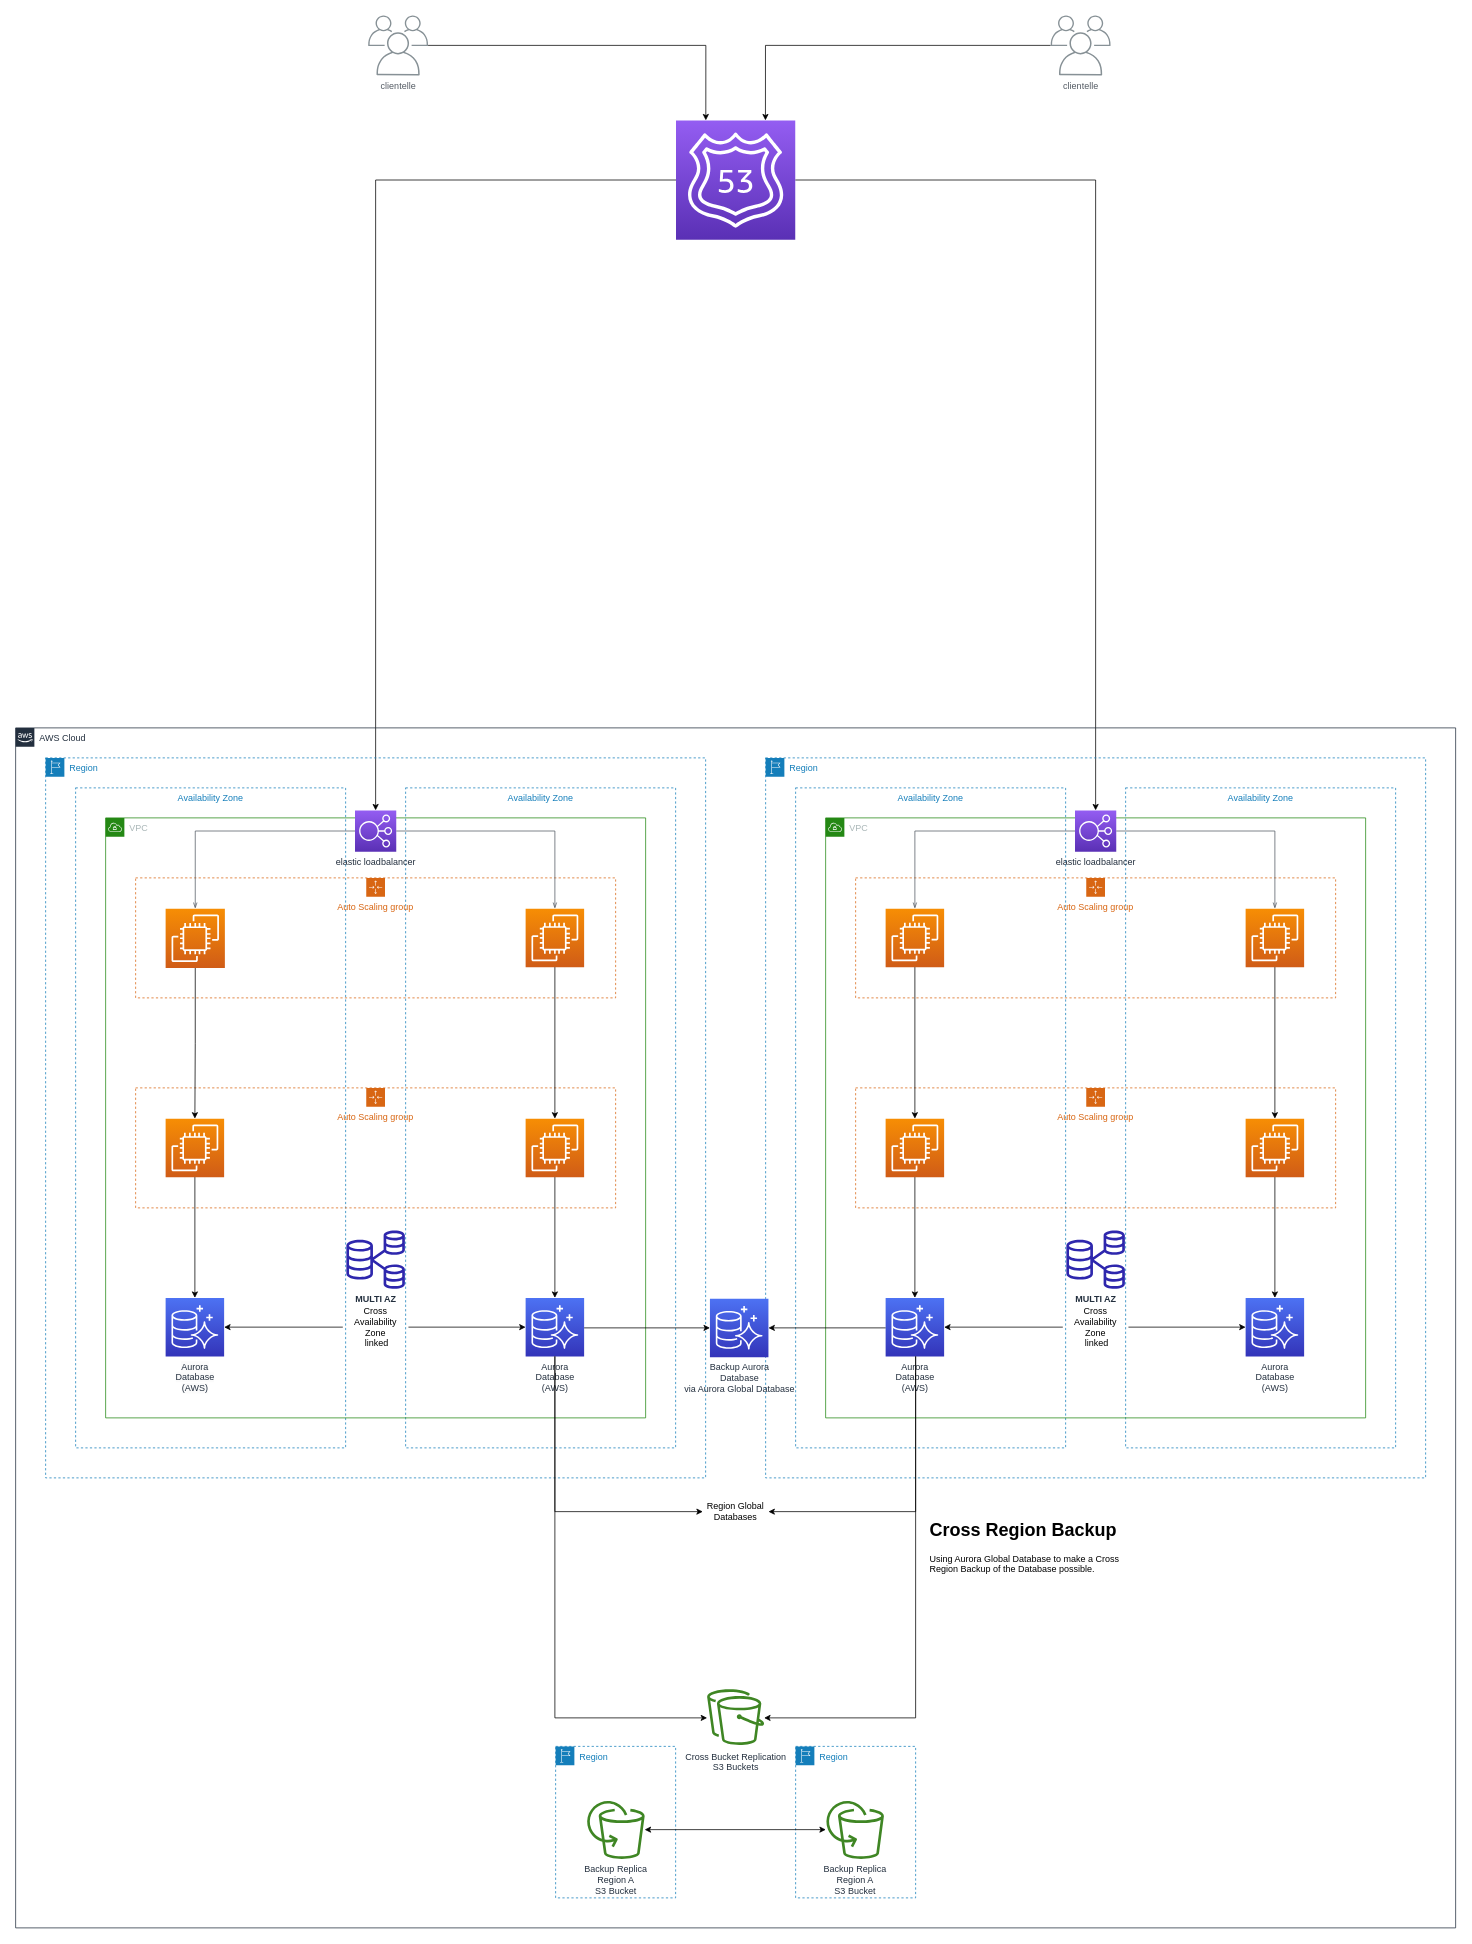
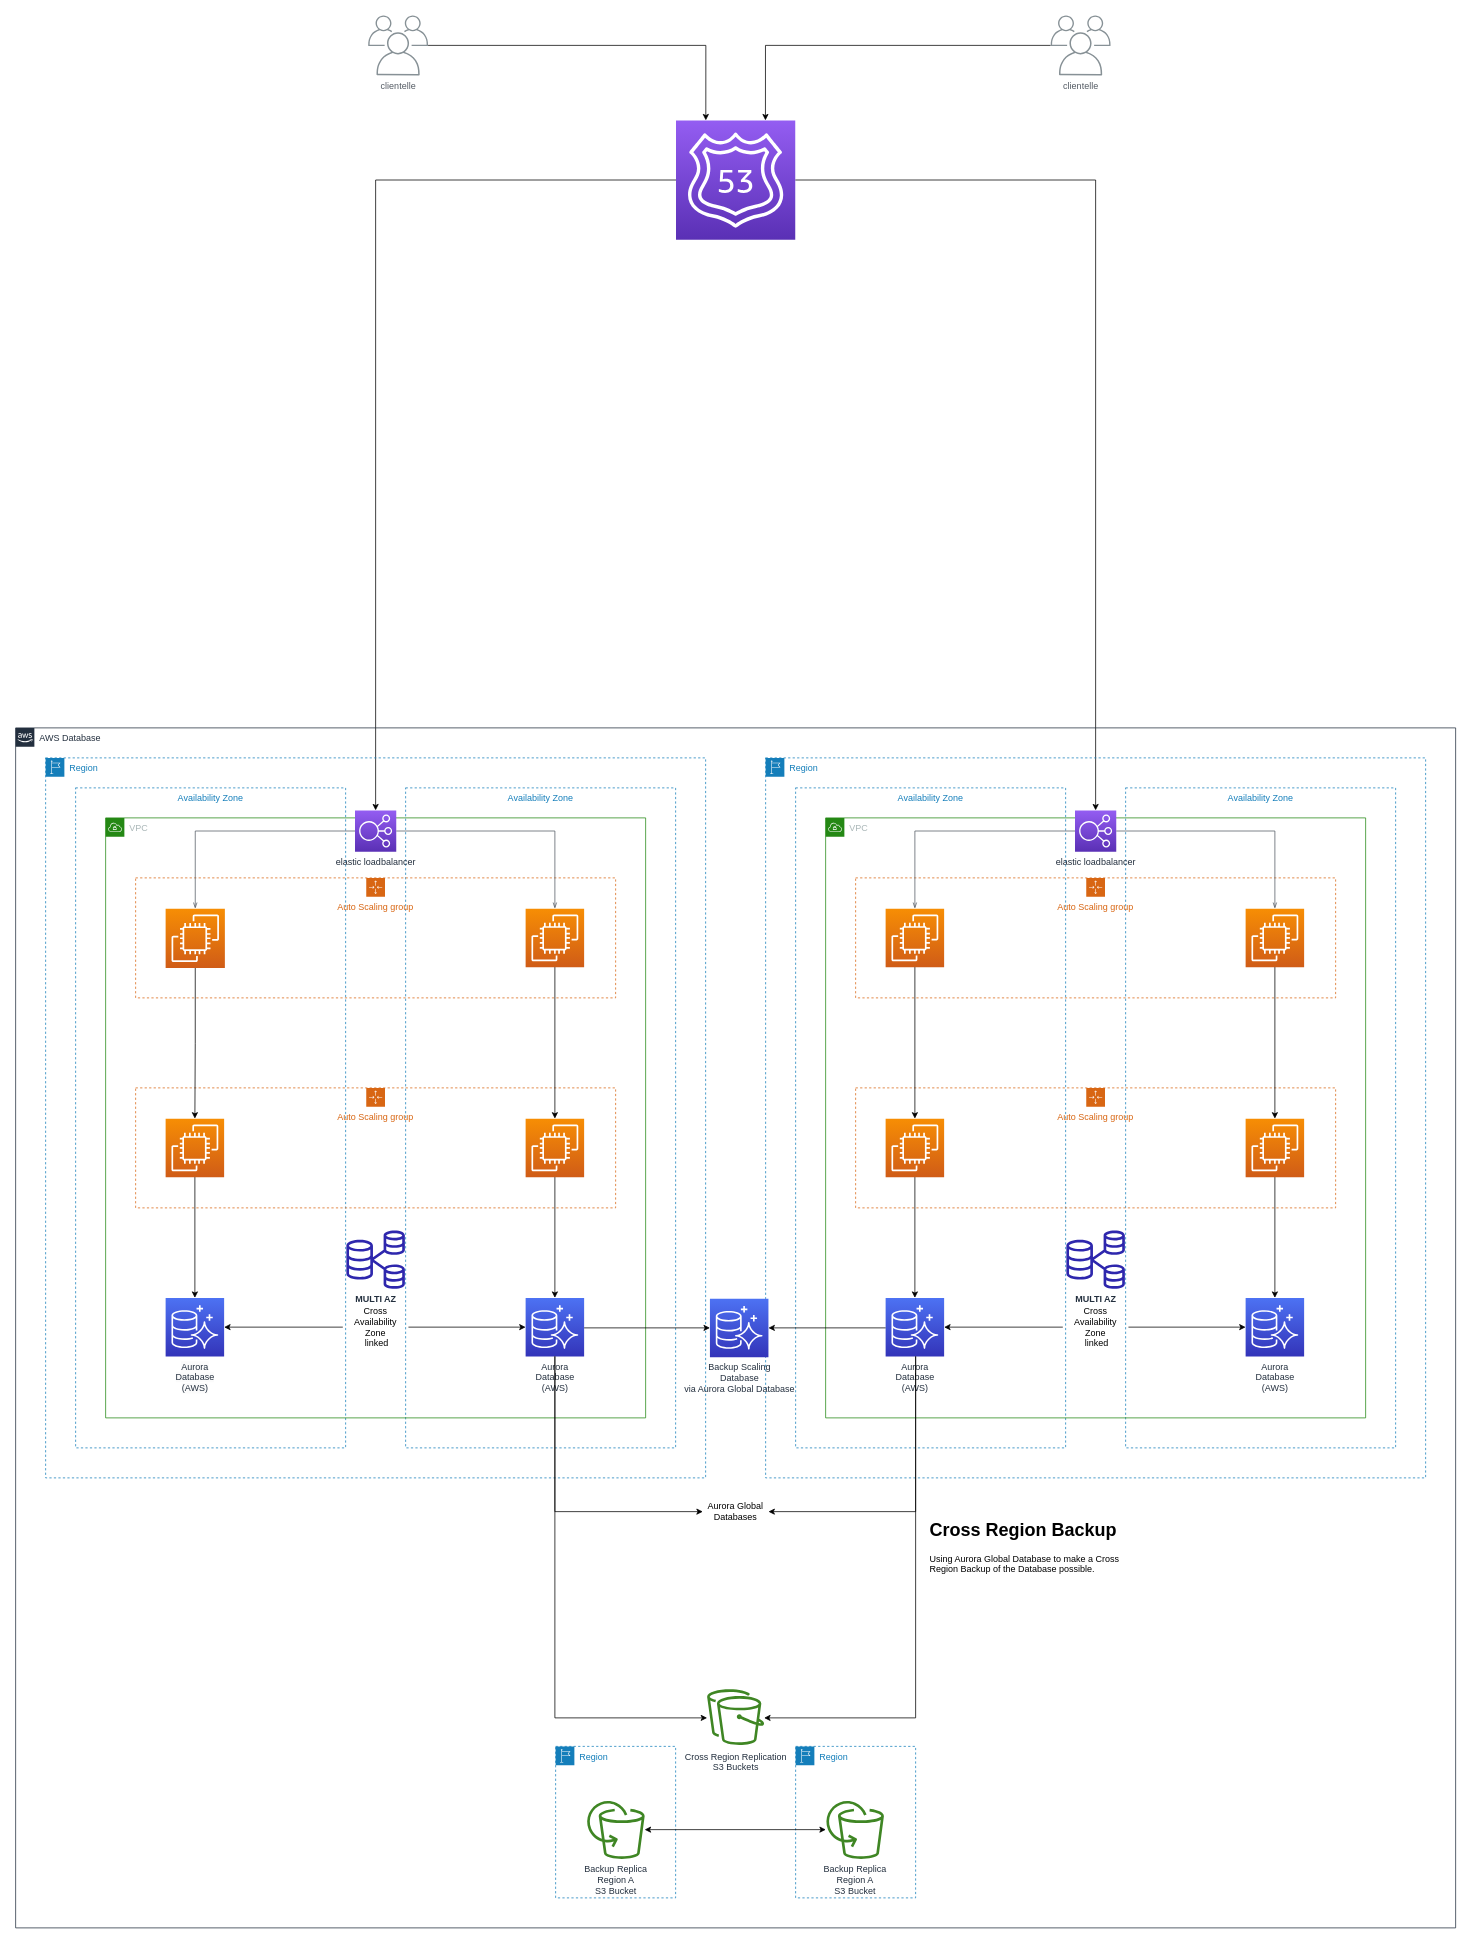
node "AWS Cloud": label "AWS Cloud" -> "AWS Database"
node "Backup Aurora Database via Aurora Global Database": label "Backup Aurora Database via Aurora Global Database" -> "Backup Scaling Database via Aurora Global Database"
node "Region Global Databases": label "Region Global Databases" -> "Aurora Global Databases"
node "Cross Bucket Replication S3 Buckets": label "Cross Bucket Replication S3 Buckets" -> "Cross Region Replication S3 Buckets"
